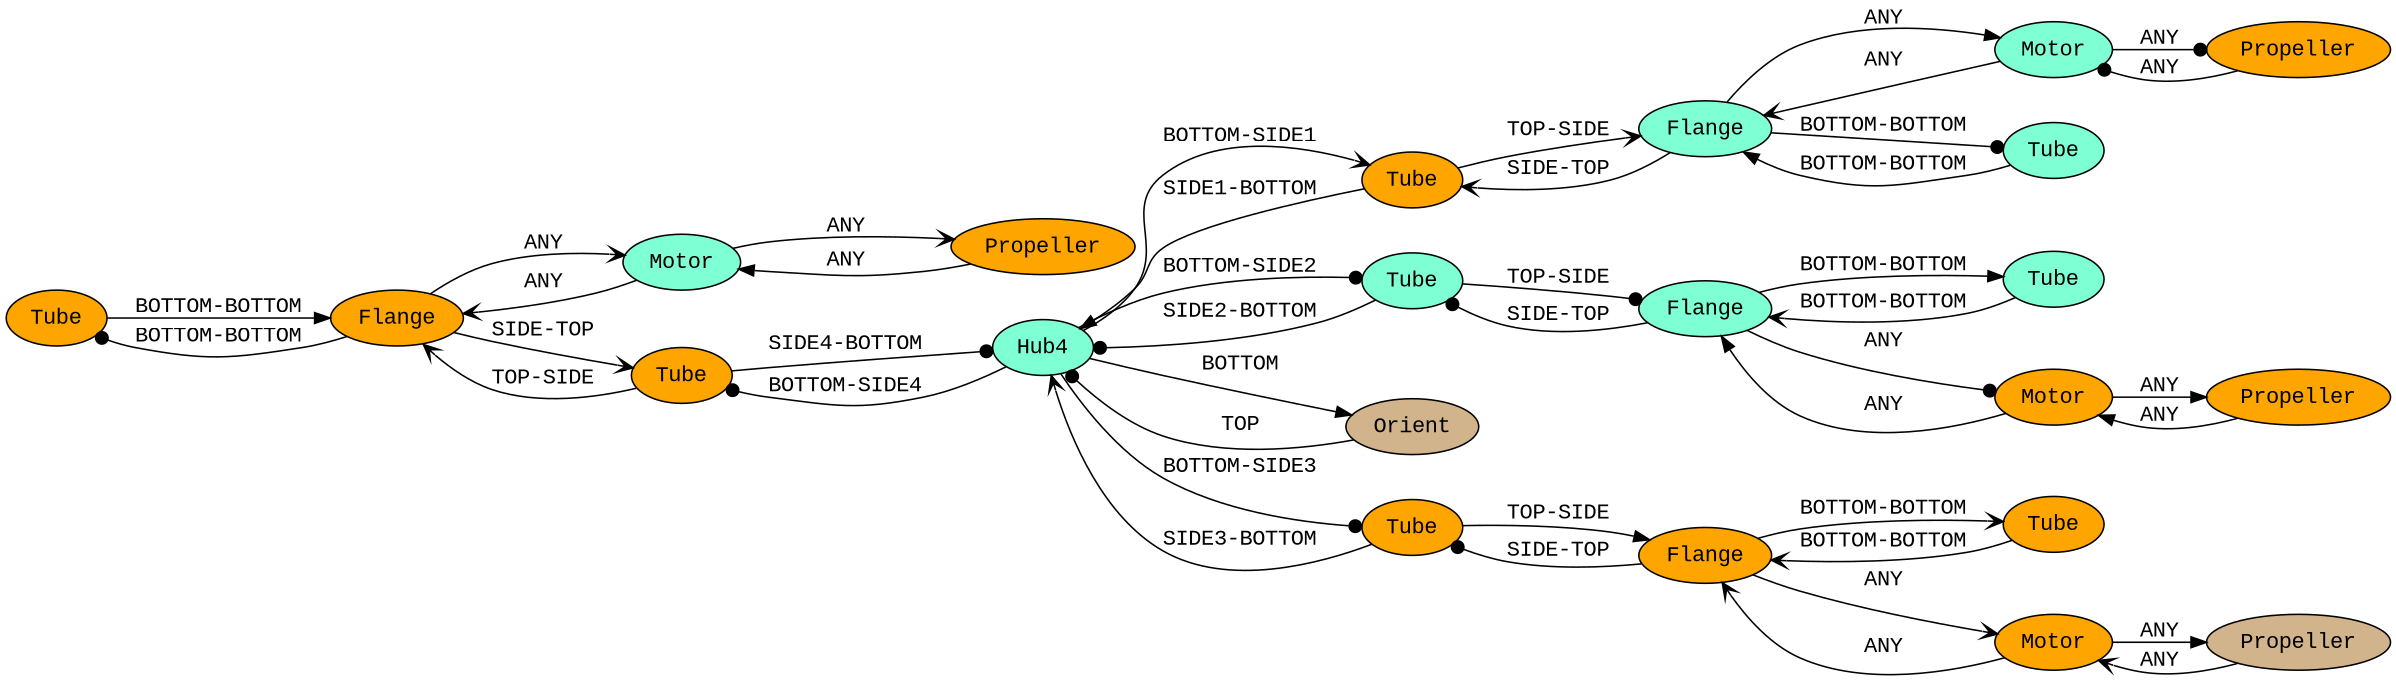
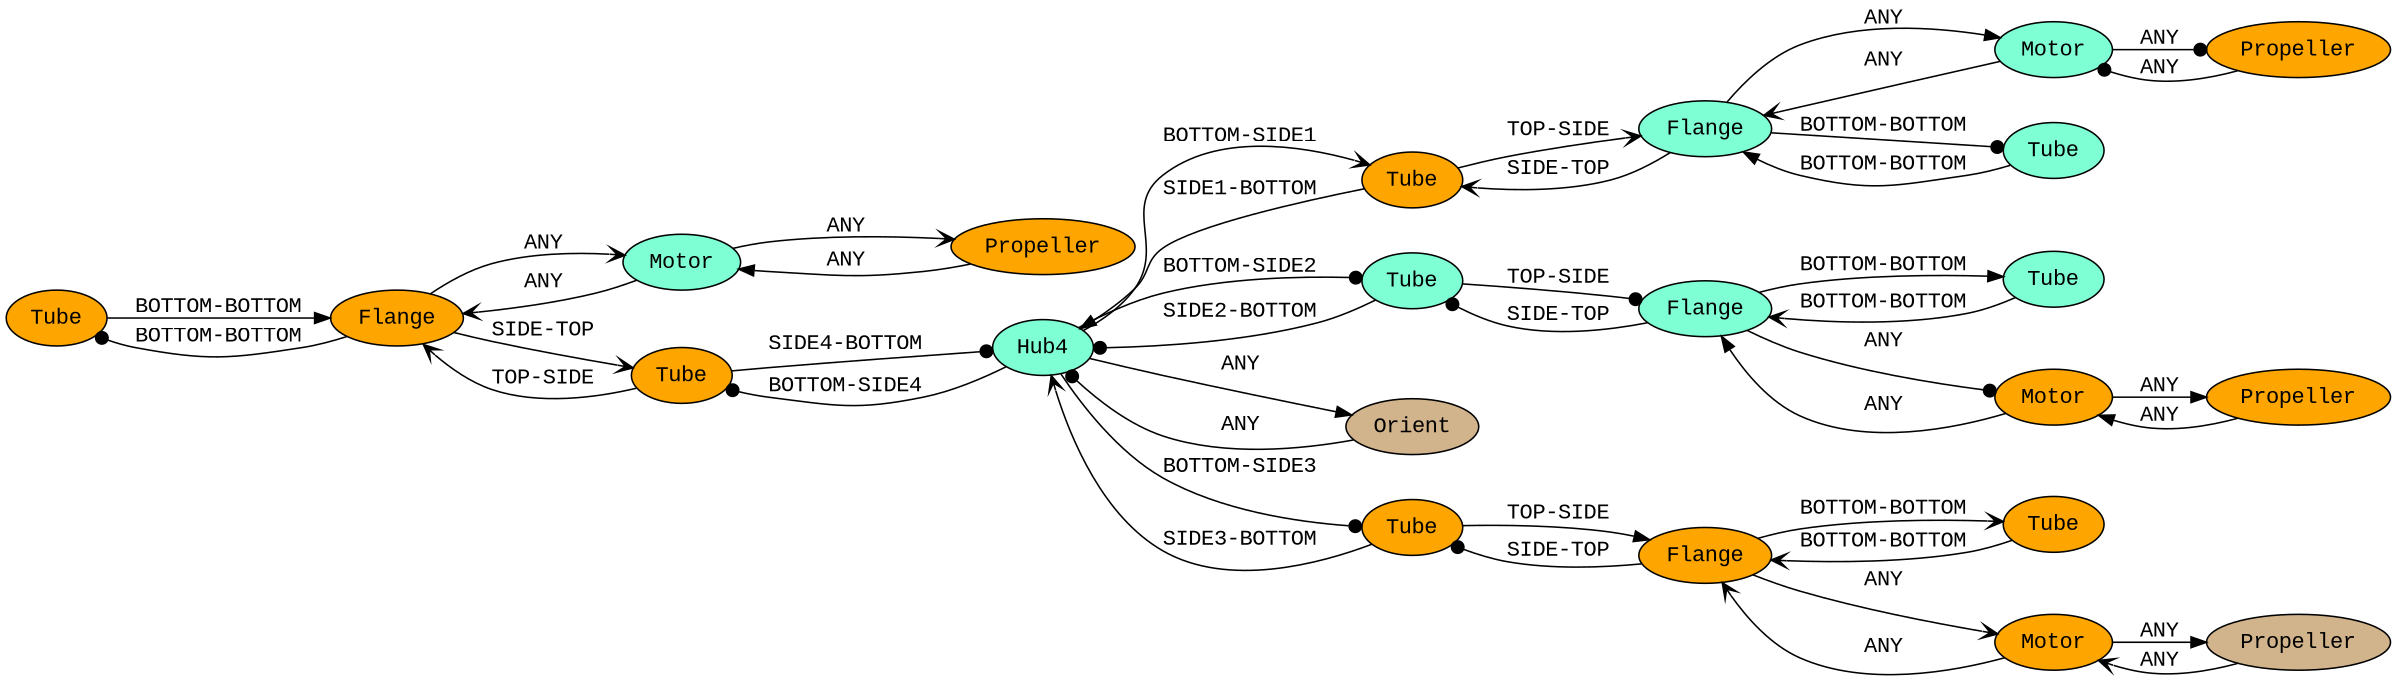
edge "Hub4" -> "Orient": label "BOTTOM" -> "ANY"
edge "Orient" -> "Hub4": label "TOP" -> "ANY"
